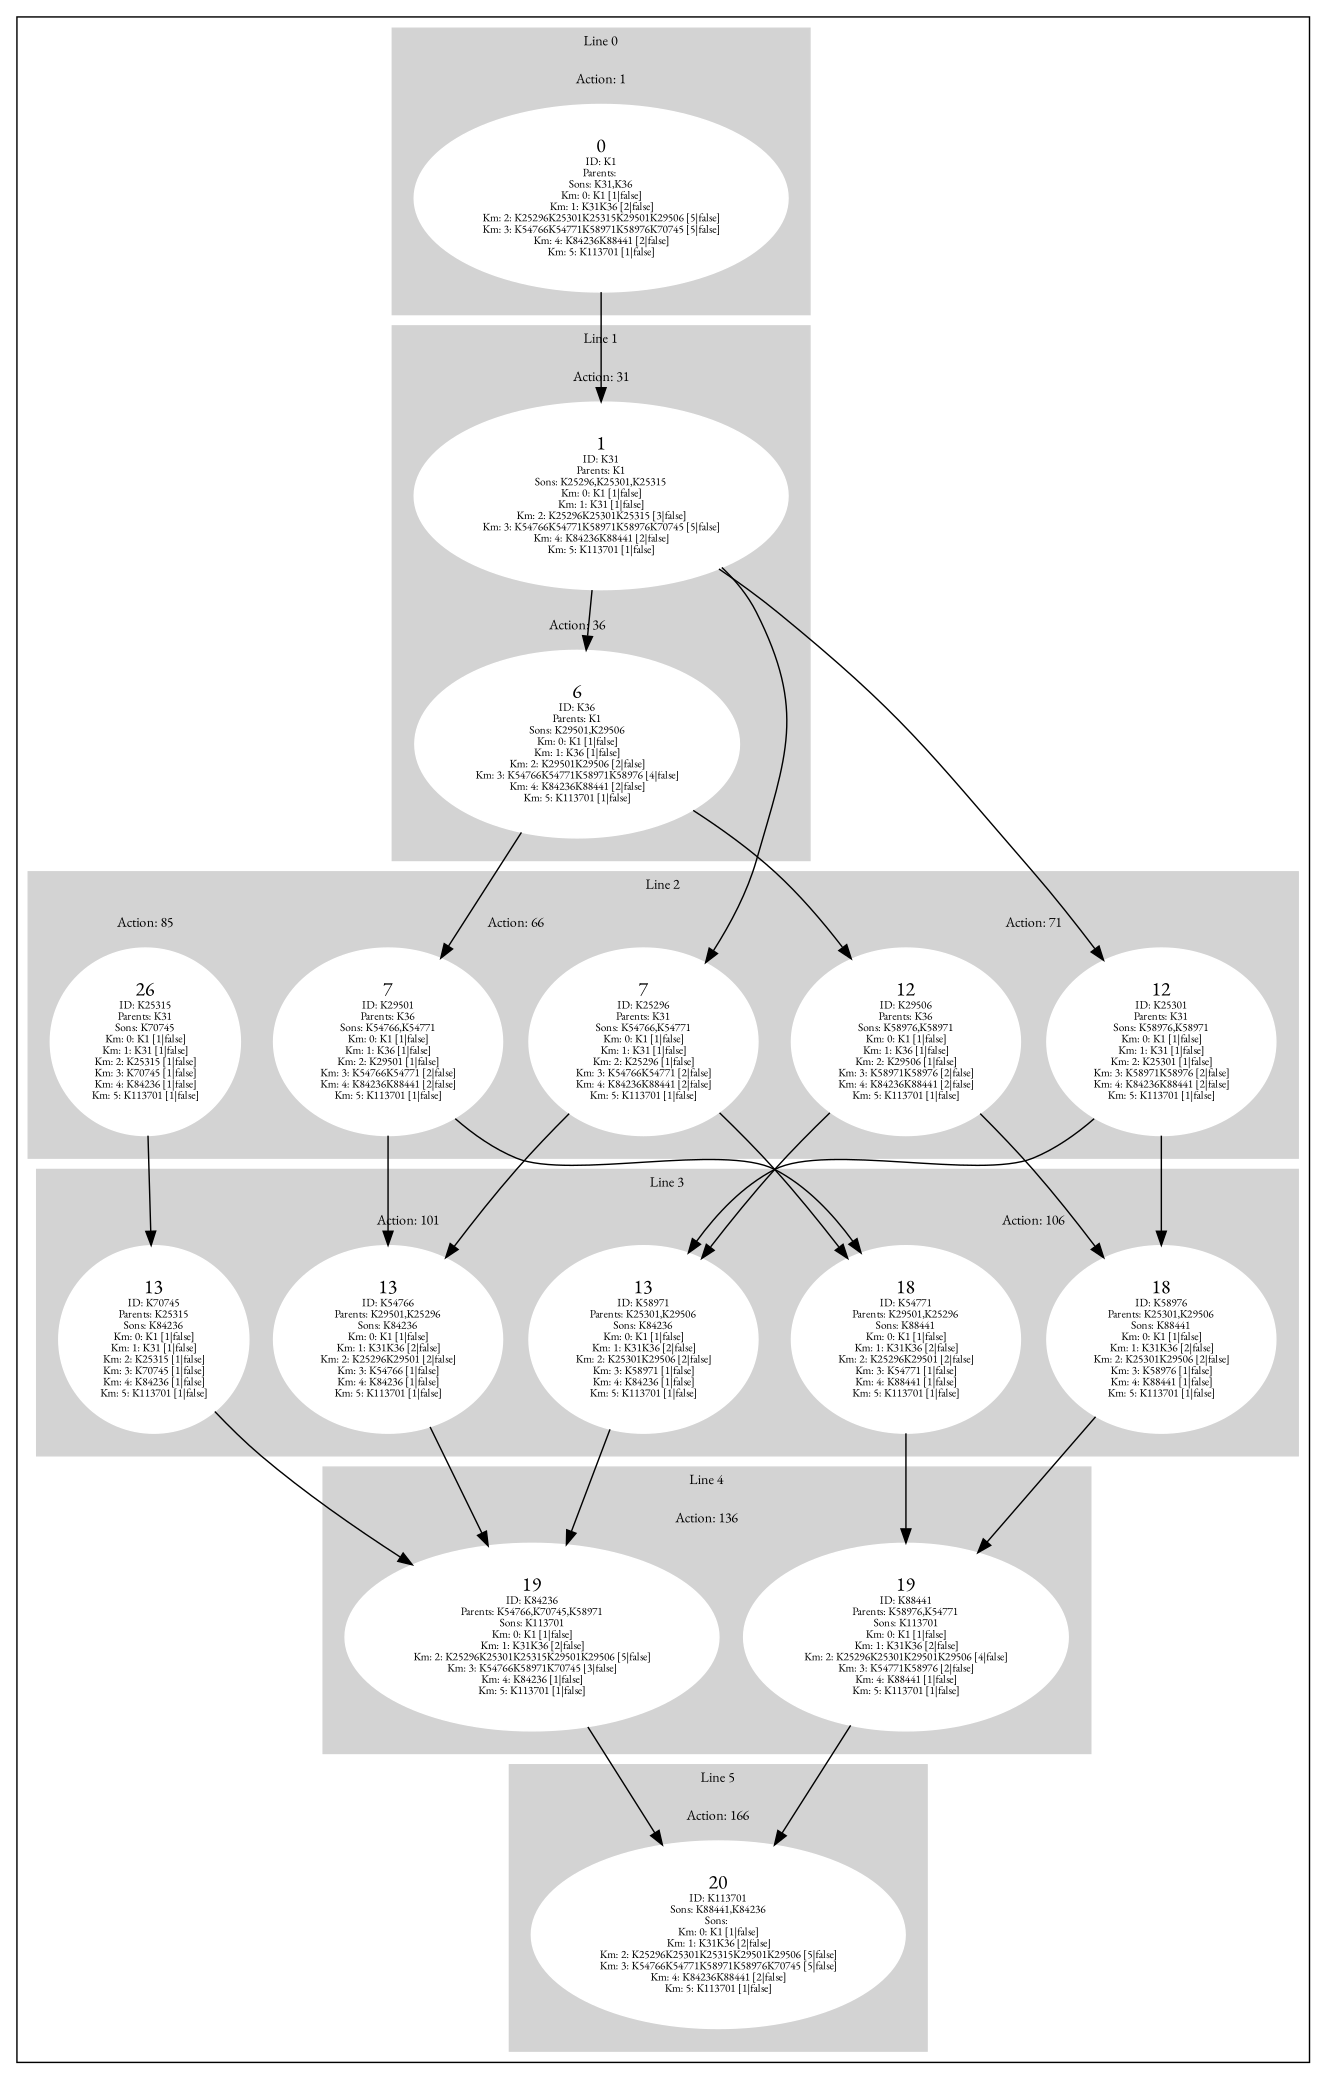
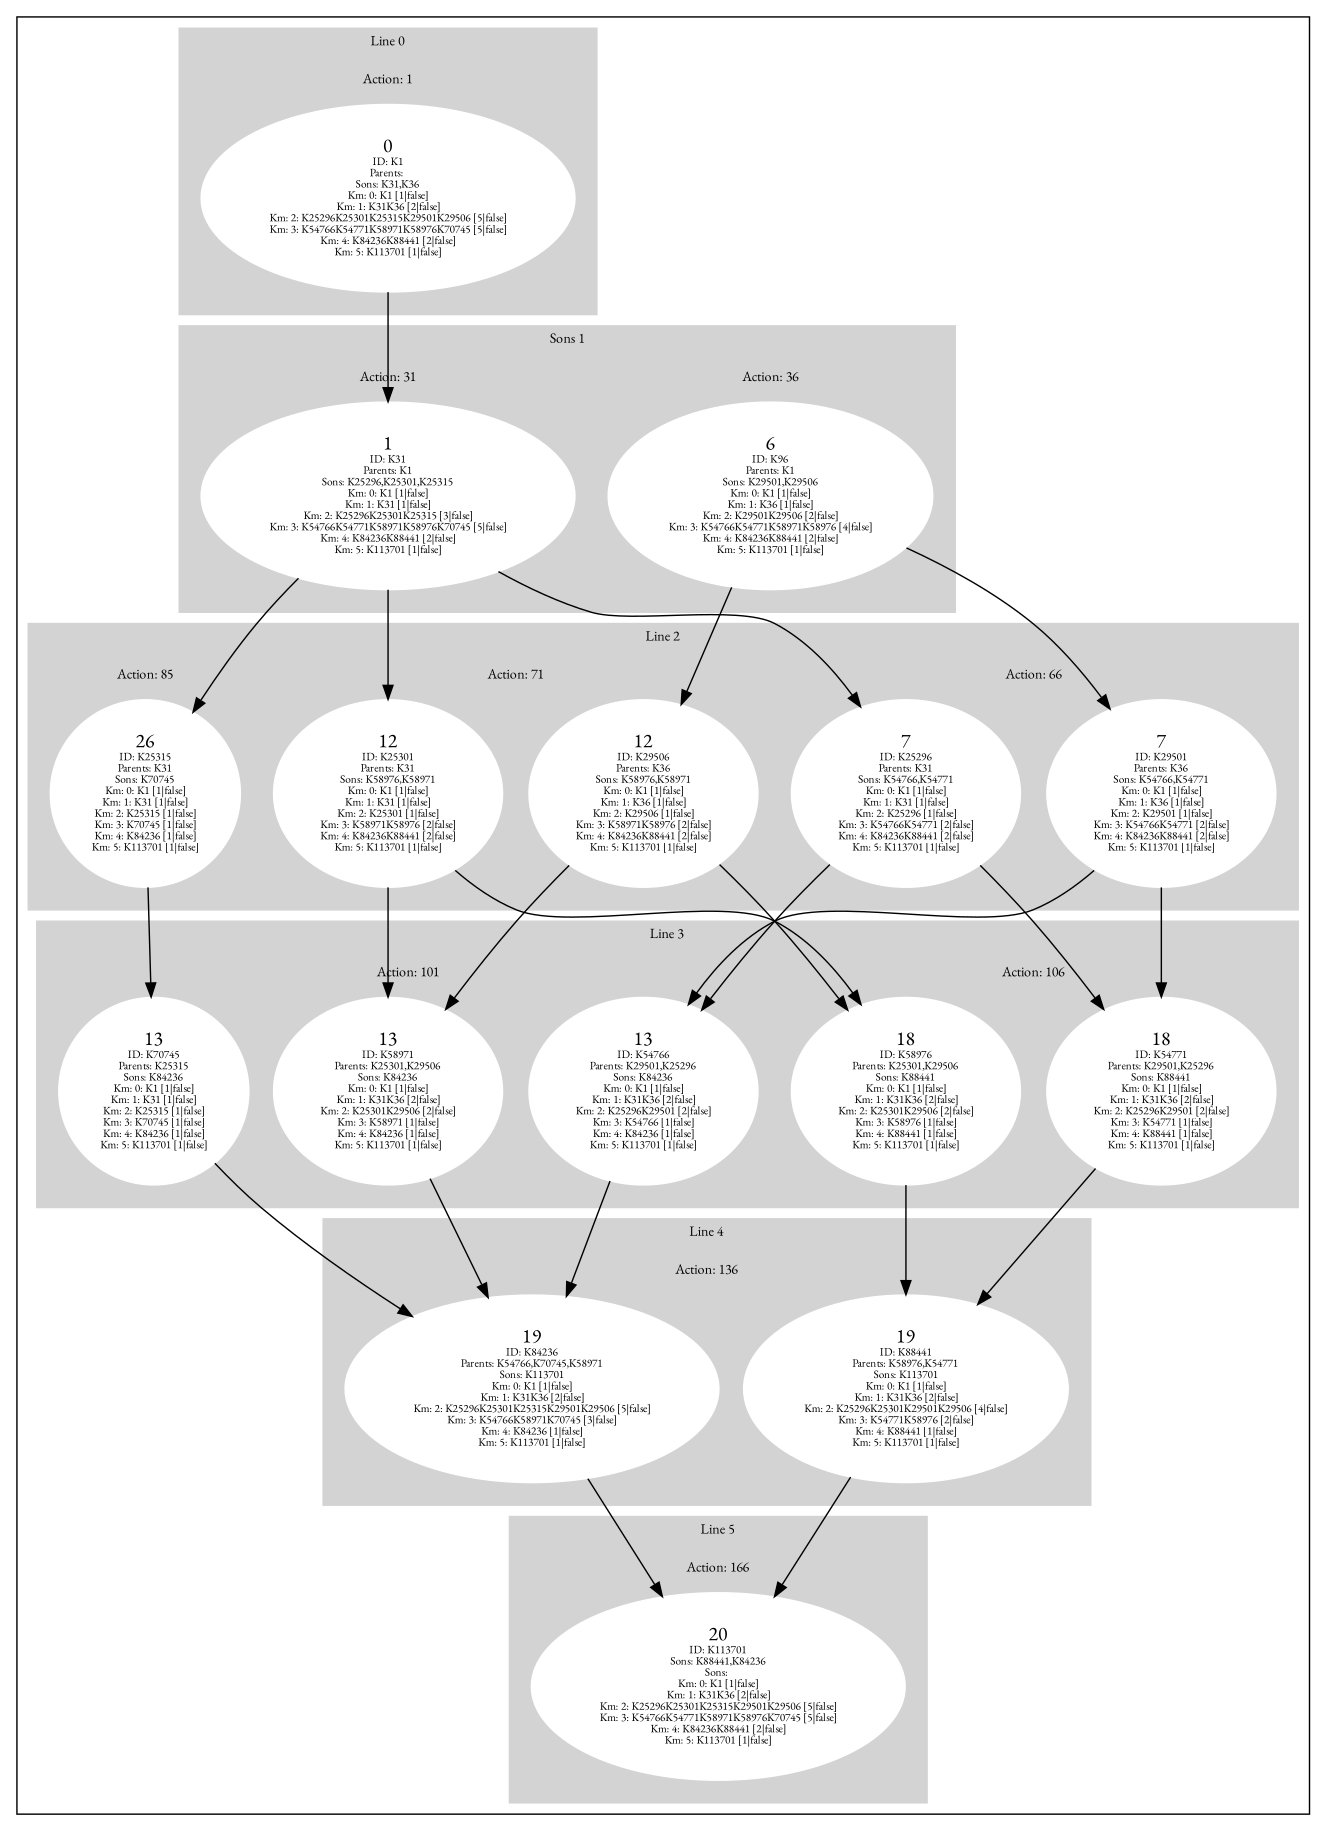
cluster "Line 1": label "Line 1" -> "Sons 1"
edge "1" -> "6": now "1" -> "26"
node "6": text "ID: K36" -> "ID: K96"
